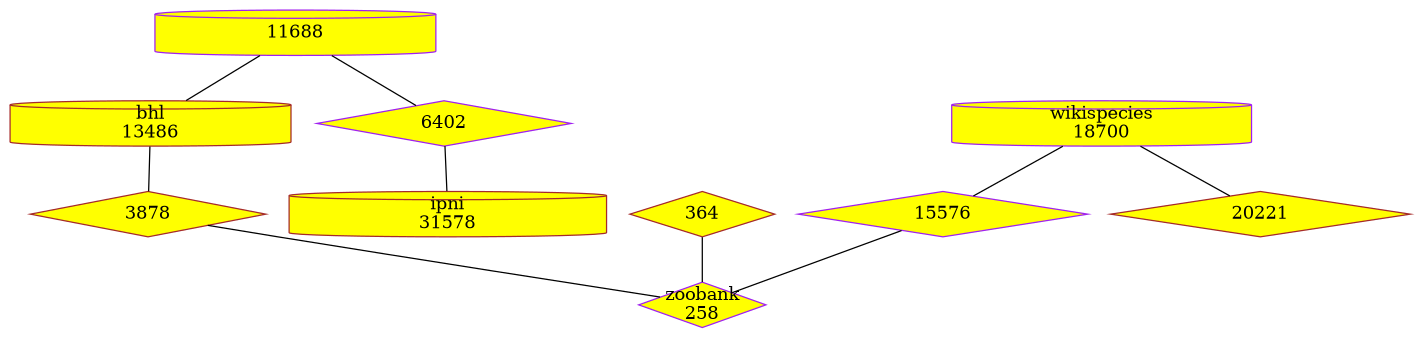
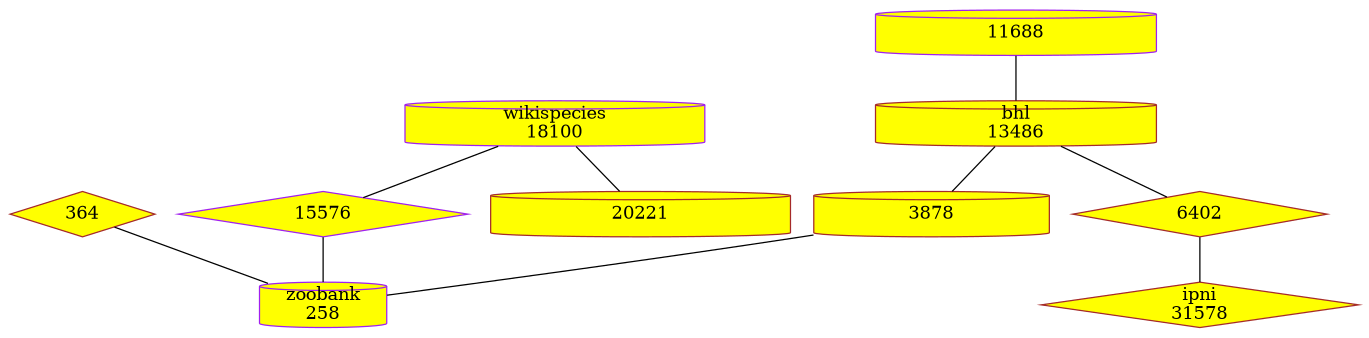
edge "11688" -- "6402": now "bhl 13486" -- "6402"
node "6402": color purple -> brown
node "wikispecies 18700": label "wikispecies 18700" -> "wikispecies 18100"
node "3878": shape diamond -> cylinder
node "ipni 31578": shape cylinder -> diamond
node "20221": shape diamond -> cylinder
node "zoobank 258": shape diamond -> cylinder
